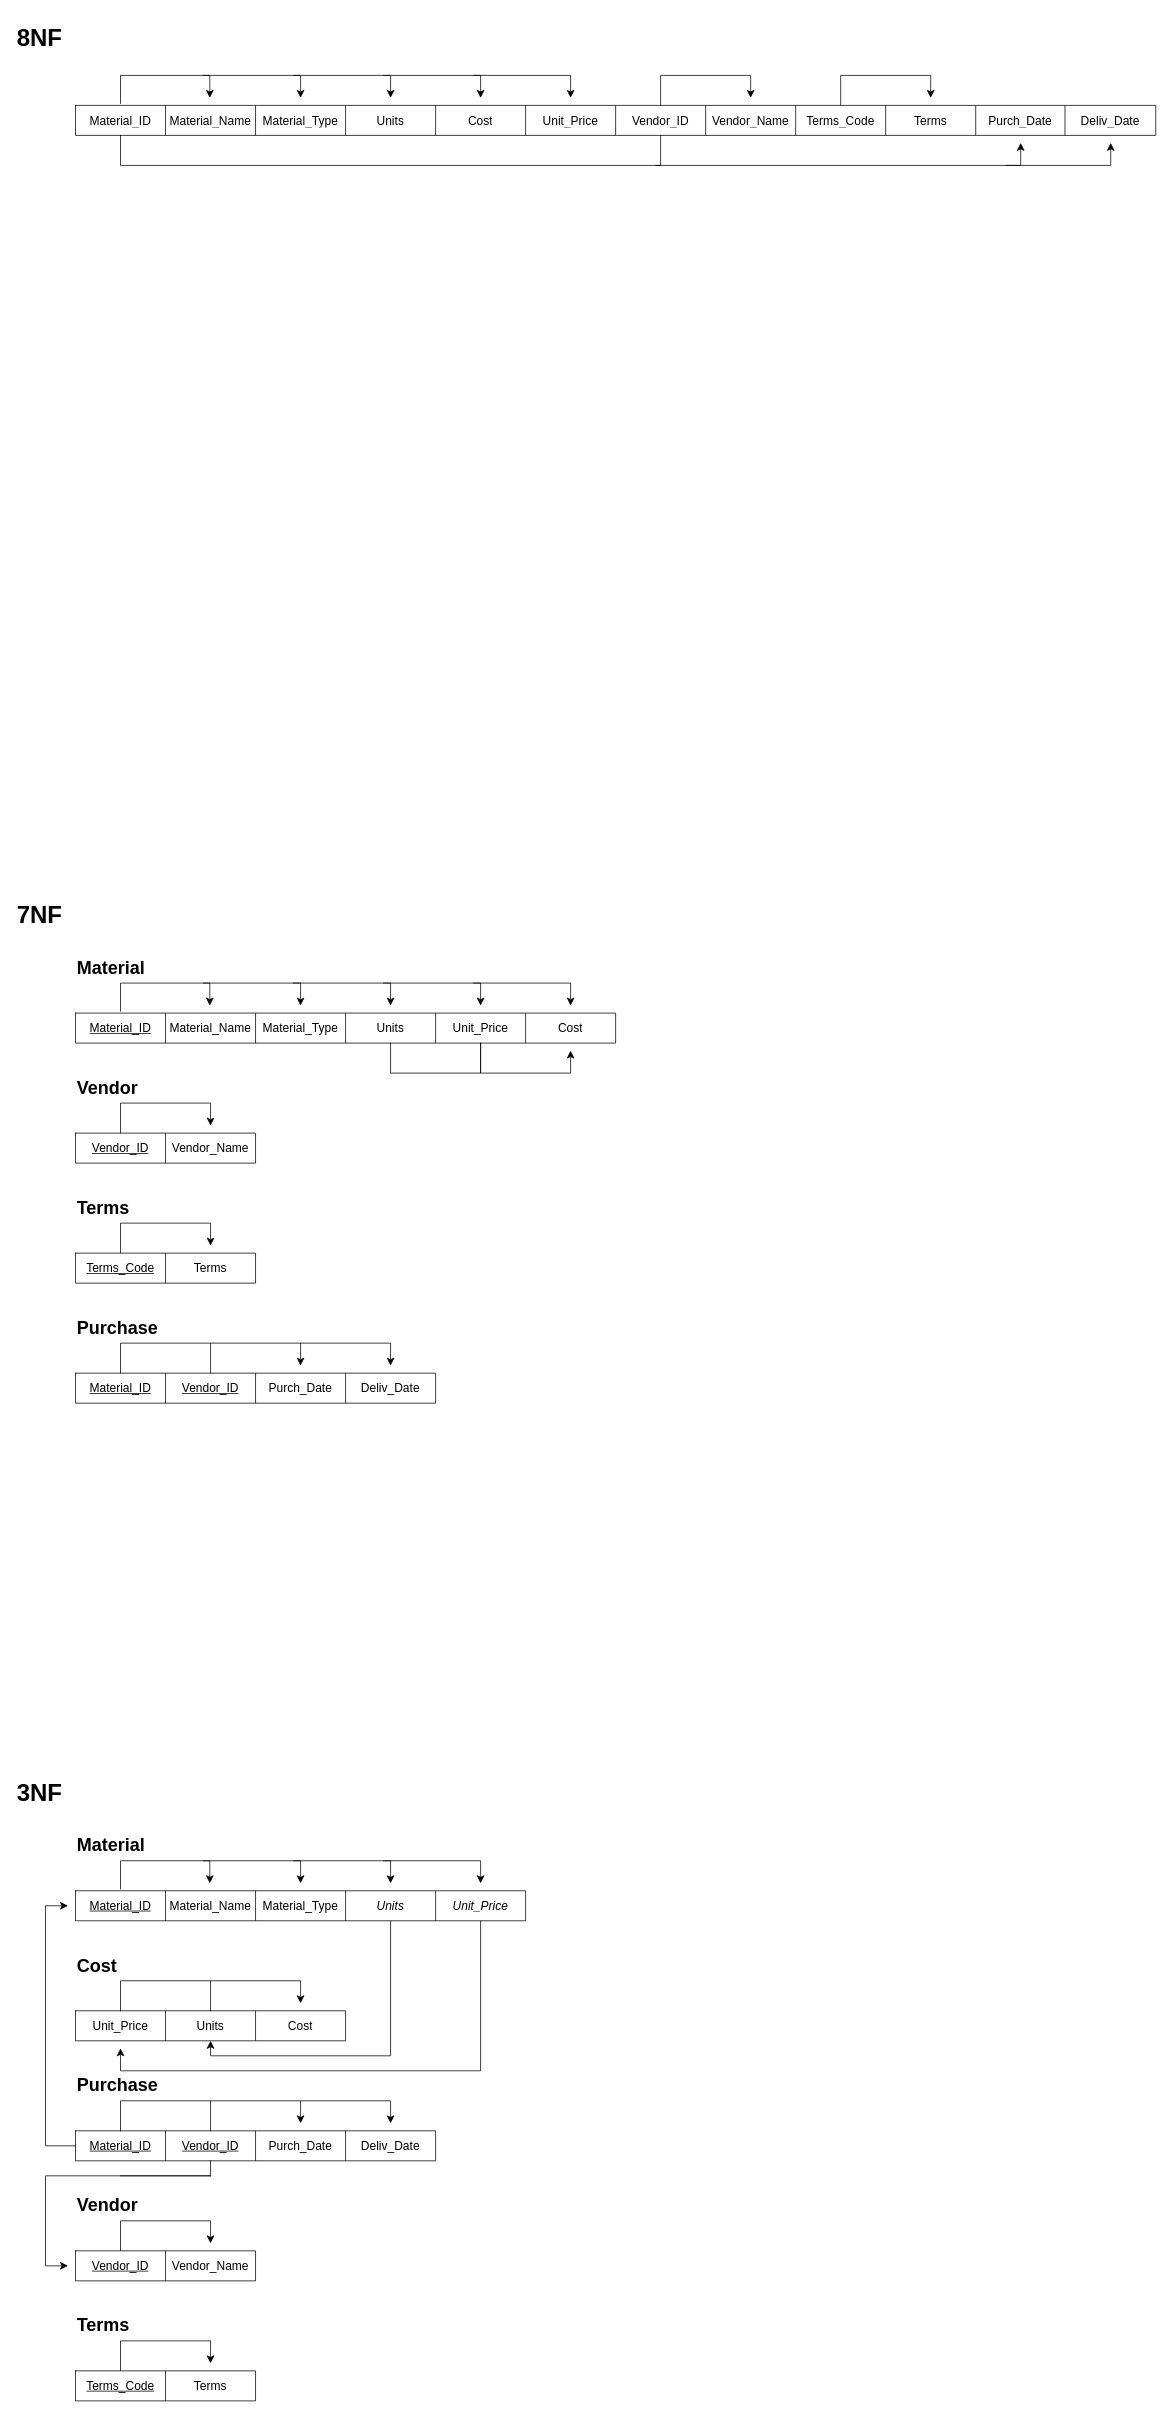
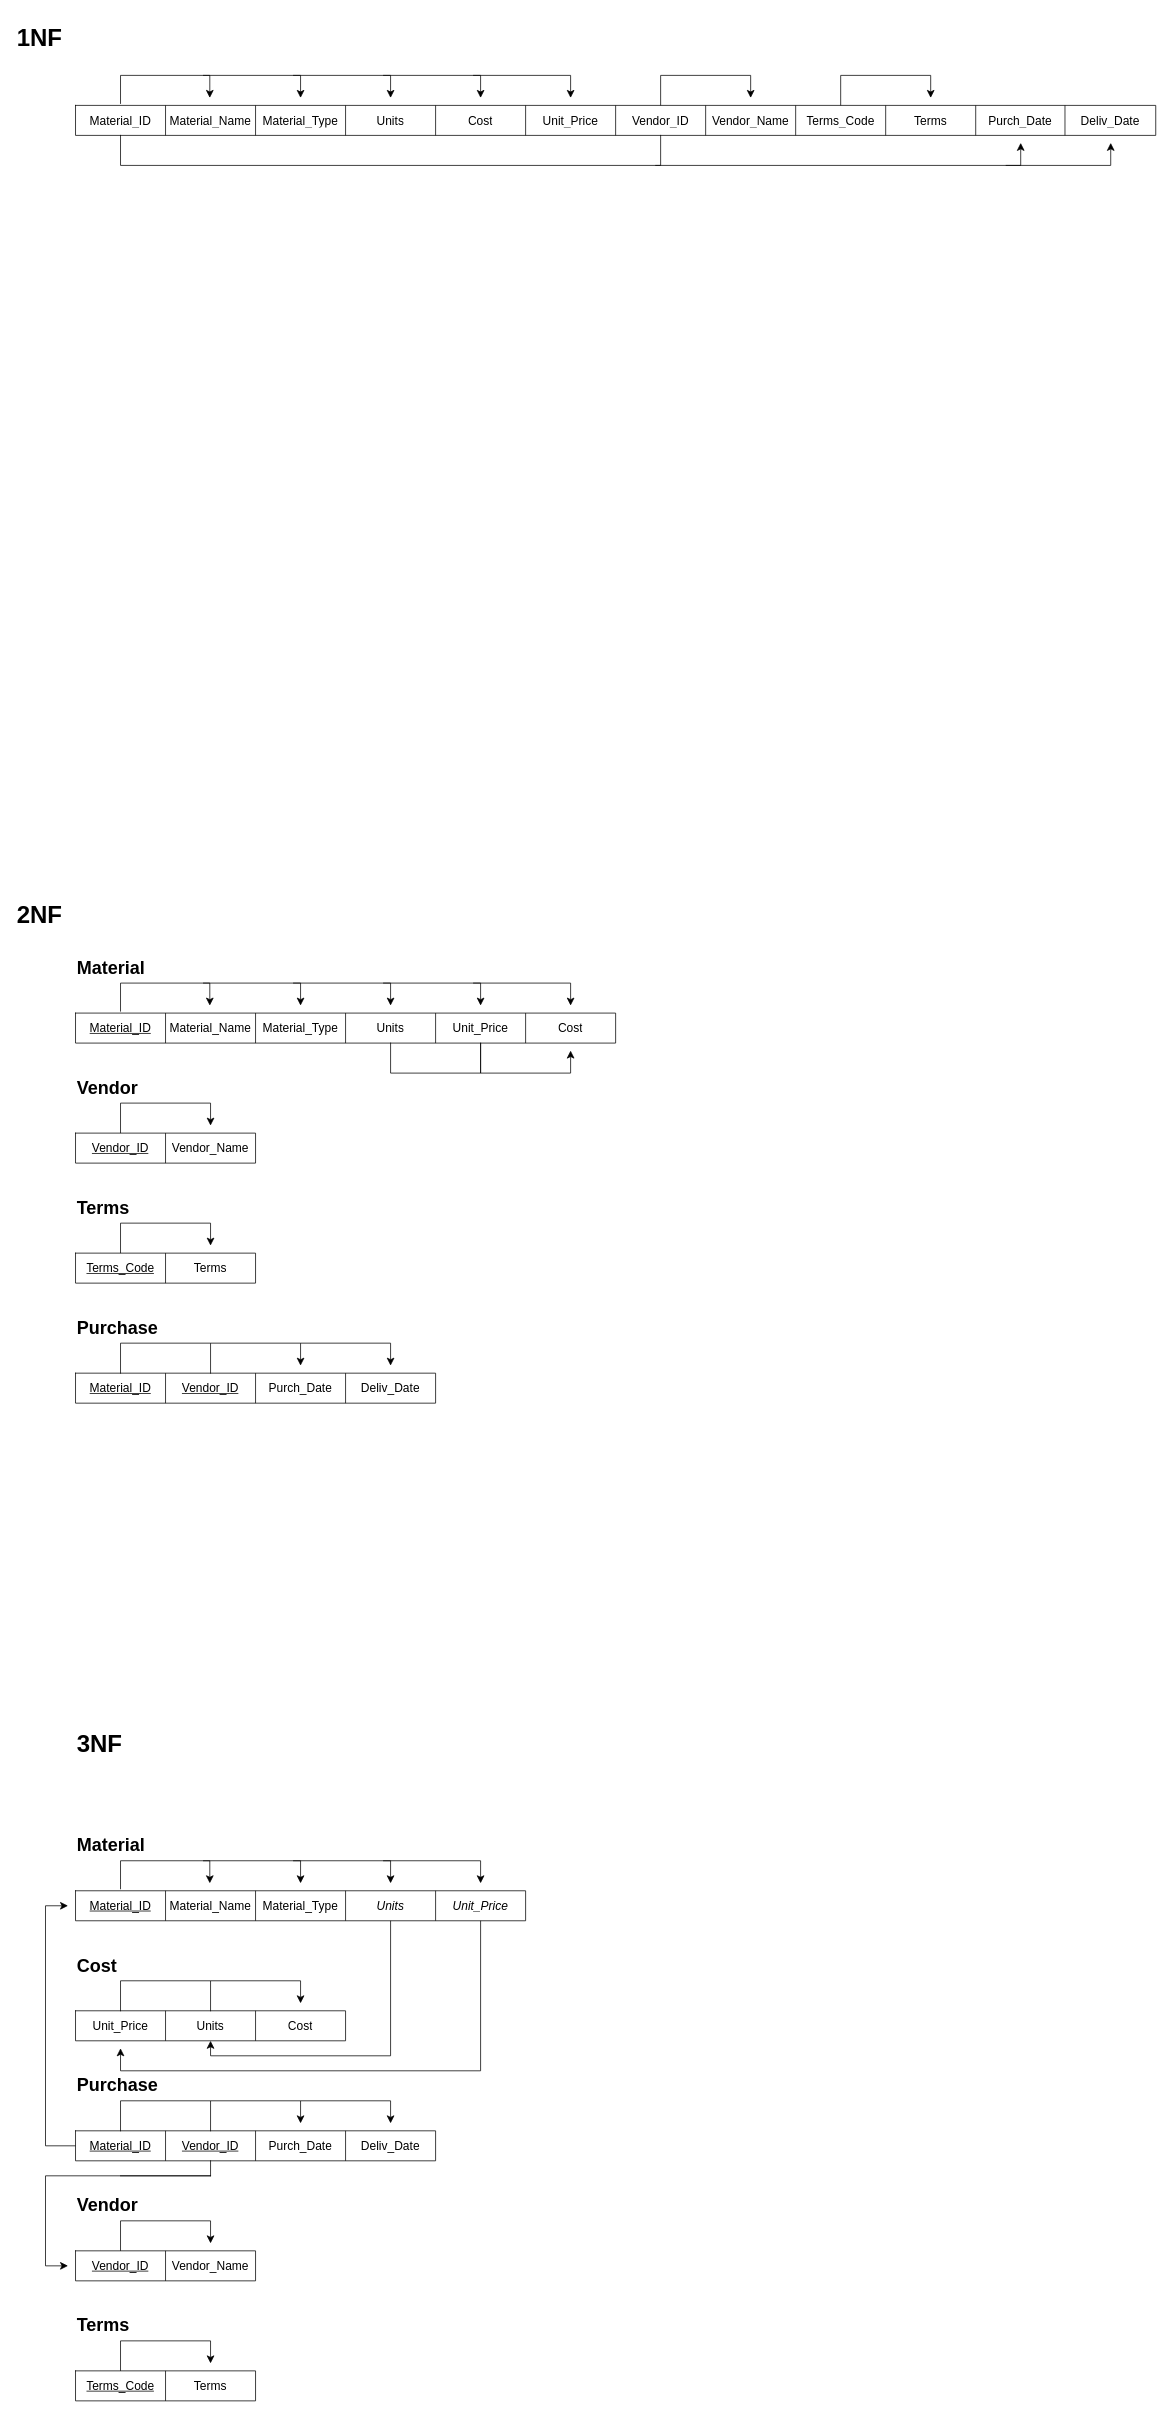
node "8NF": label "8NF" -> "1NF"
node "7NF": label "7NF" -> "2NF"
node "3NF": moved (165, 1793) -> (225, 1744)
